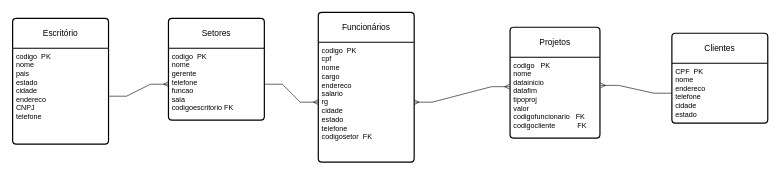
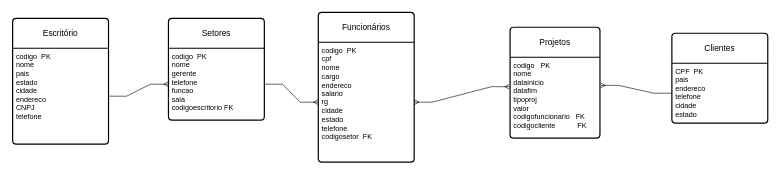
node "CPF PK nome endereco telefone cidade estado": label "CPF PK nome endereco telefone cidade estado" -> "CPF PK pais endereco telefone cidade estado"
